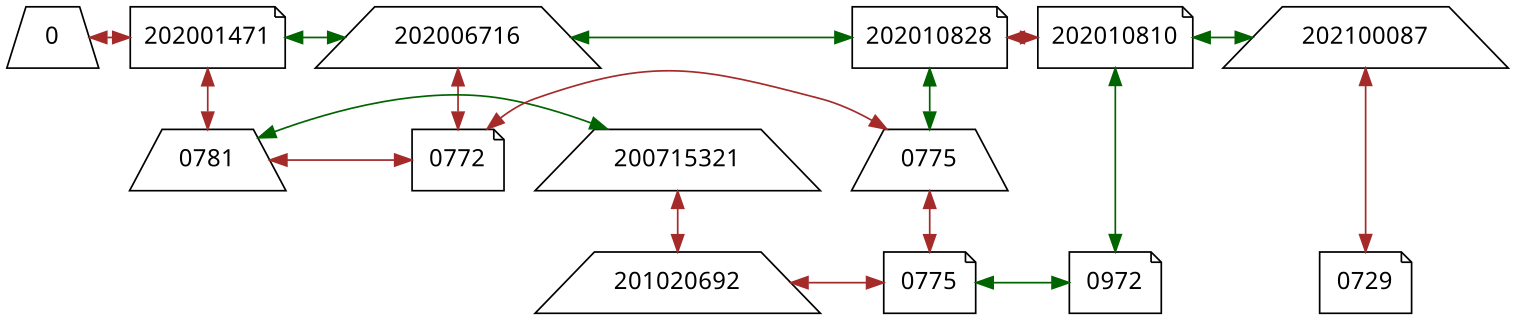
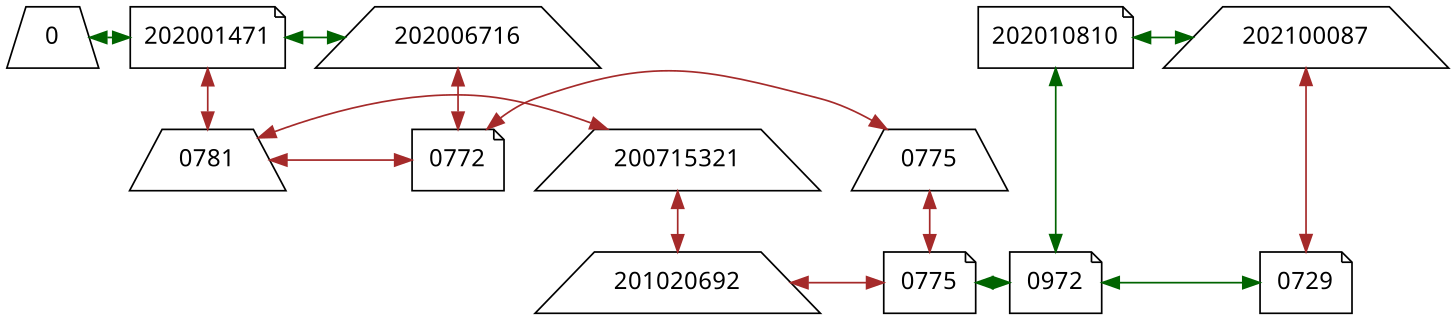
edge "0" -- "202001471": color brown -> darkgreen
node "202010828": removed
edge "0781" -- "200715321": color darkgreen -> brown
edge "0972" -- "0729": added
